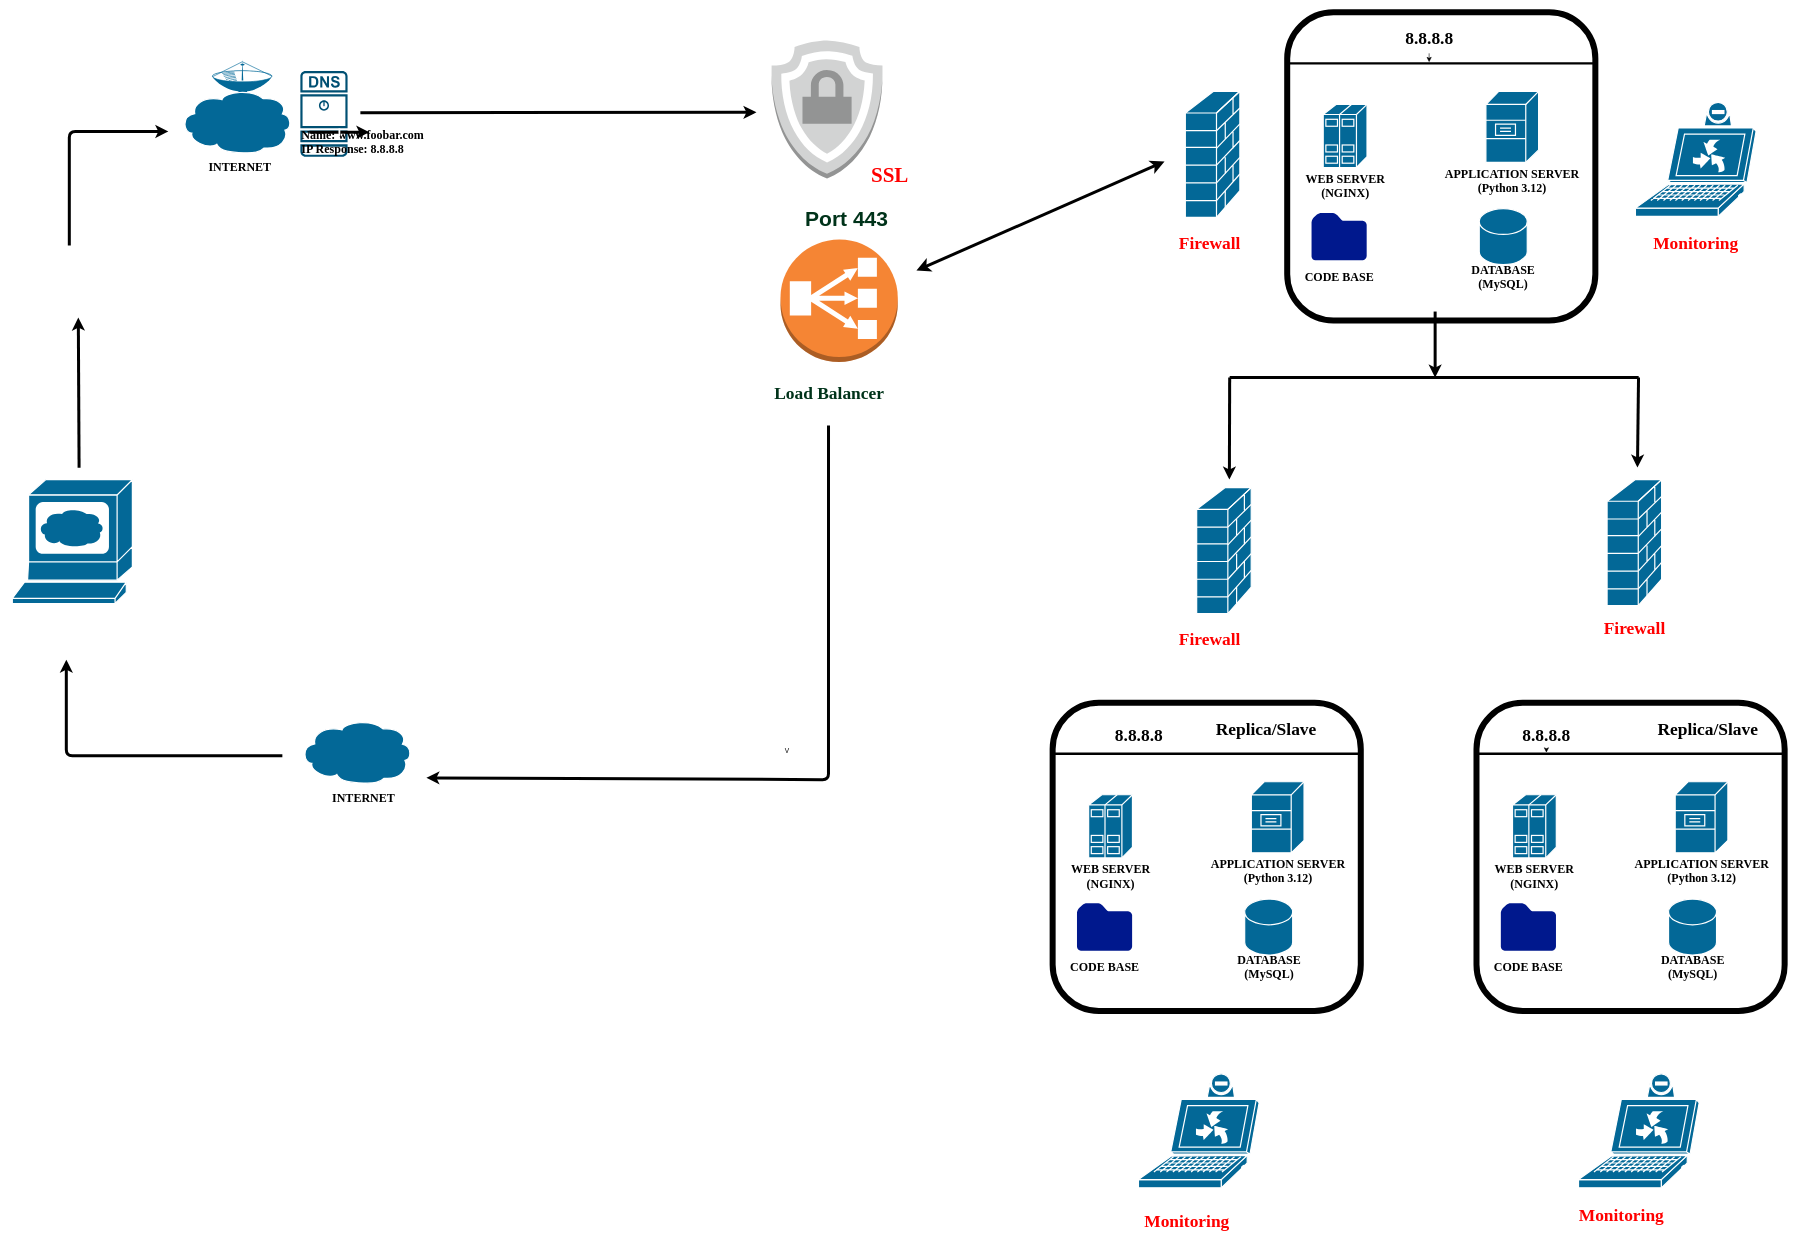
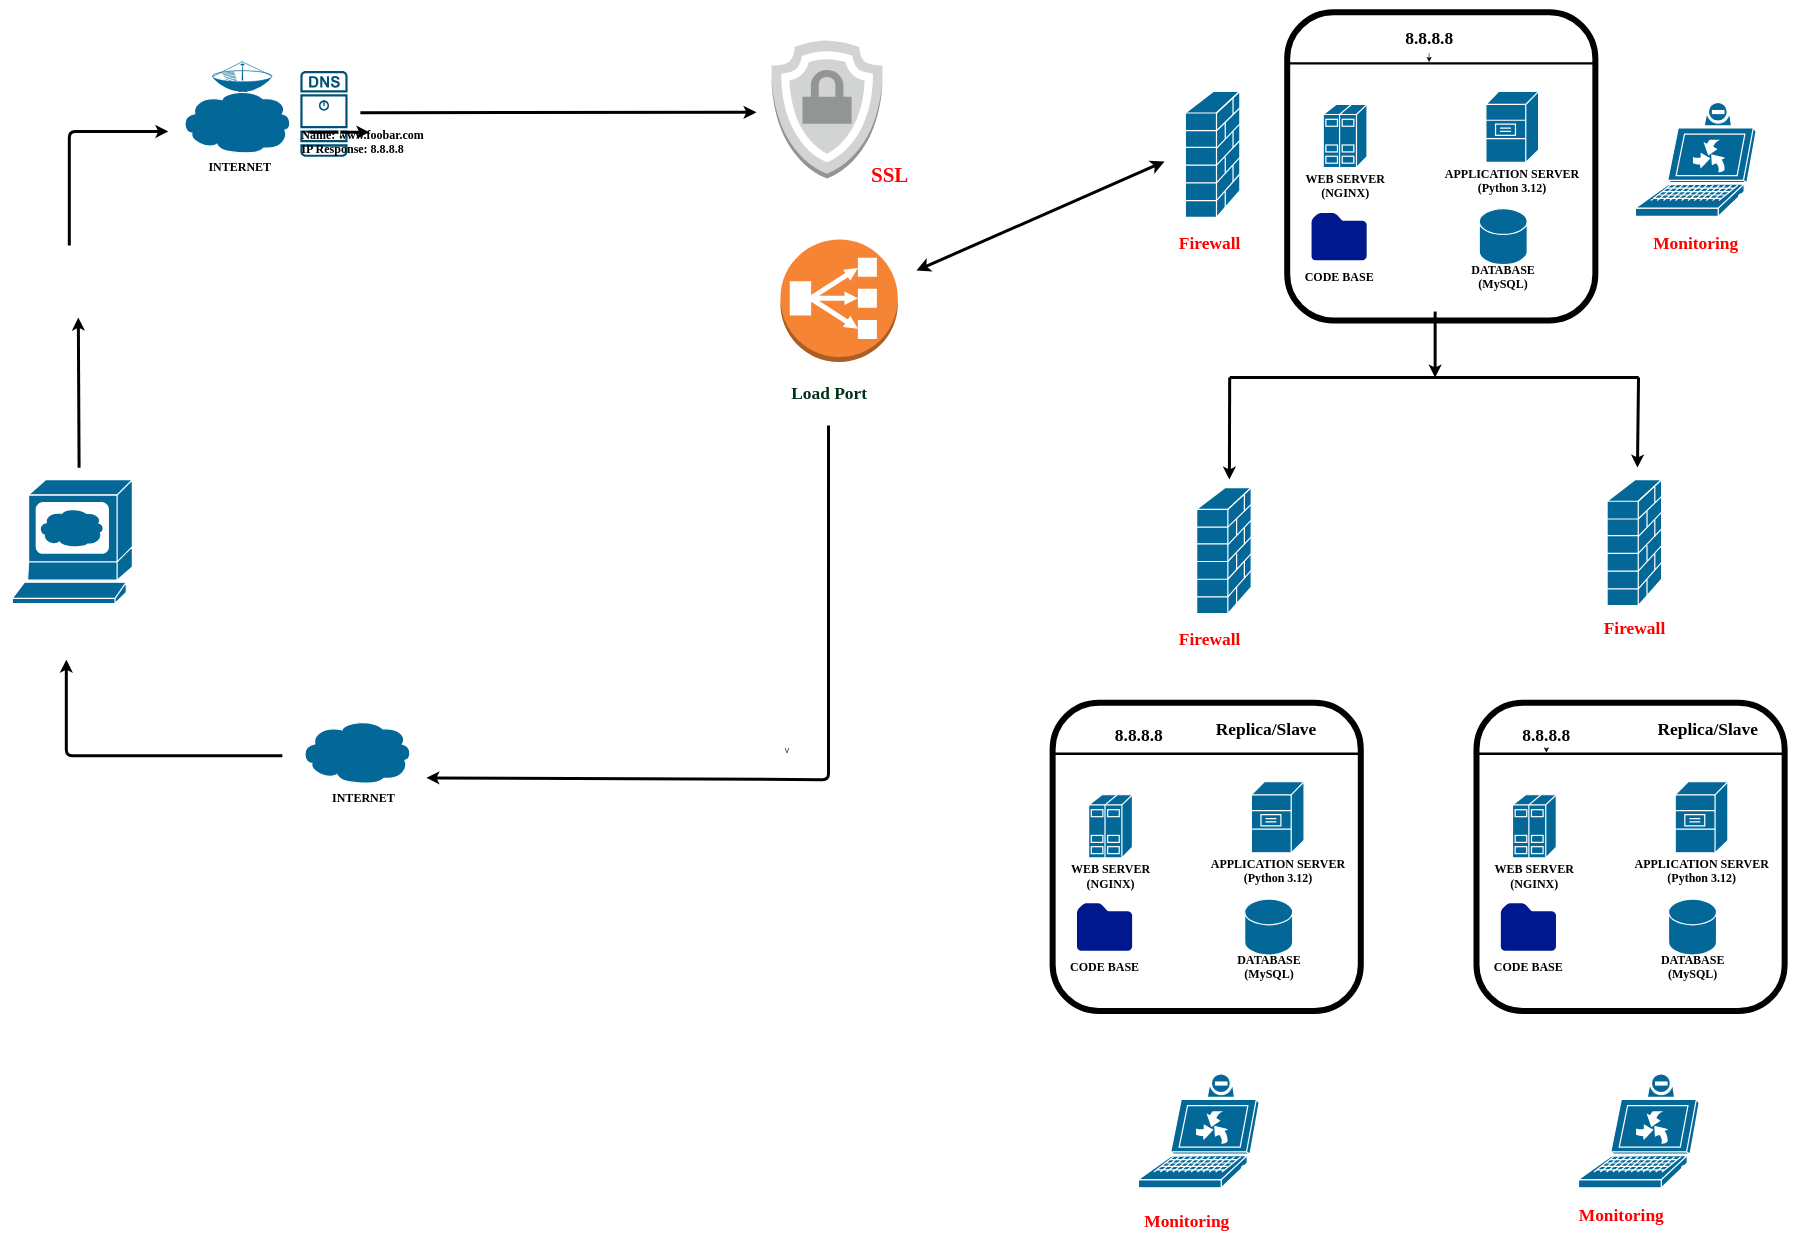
node "Port 443": removed
node "Load Balancer": label "Load Balancer" -> "Load Port"
